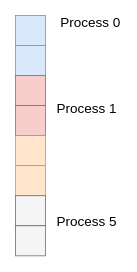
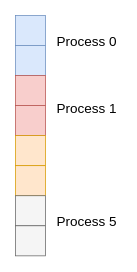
node "Process 0": moved (90, 23) -> (87, 42)
